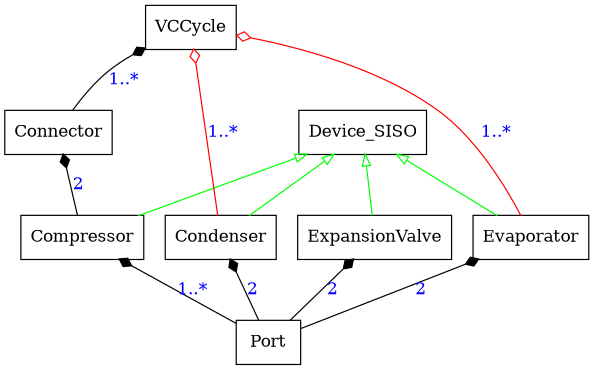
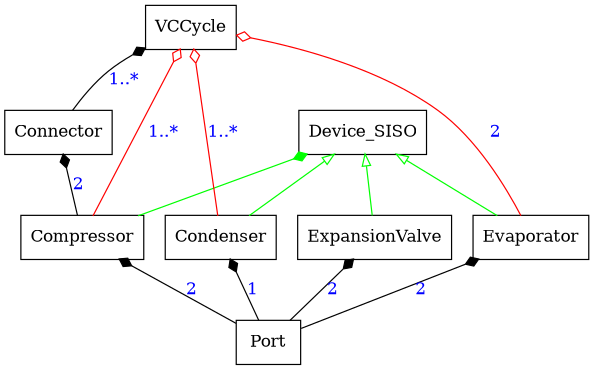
edge "Evaporator" -> "VCCycle": label "1..*" -> "2"
edge "Compressor" -> "VCCycle": added, label "1..*"
edge "Compressor" -> "Device_SISO": arrowhead empty -> diamond
edge "Port" -> "Compressor": label "1..*" -> "2"
edge "Port" -> "Condenser": label "2" -> "1"
